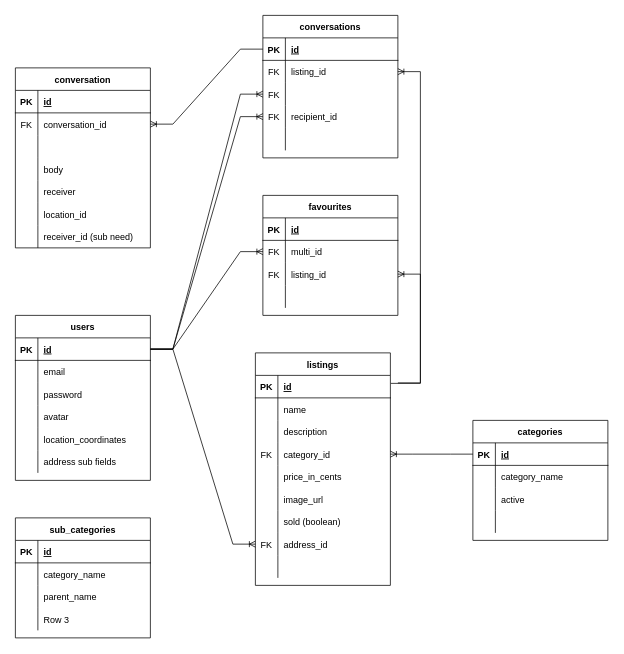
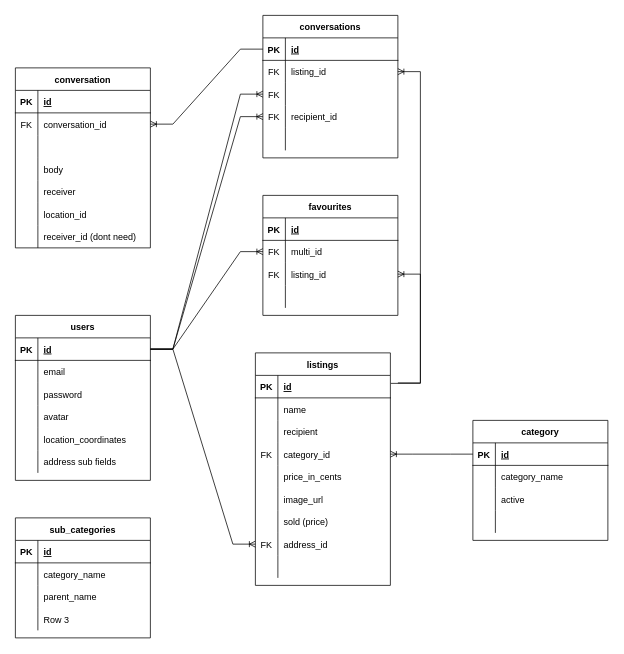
node "receiver_id (sub need)": label "receiver_id (sub need)" -> "receiver_id (dont need)"
node "description": label "description" -> "recipient"
node "categories": label "categories" -> "category"
node "sold (boolean)": label "sold (boolean)" -> "sold (price)"
